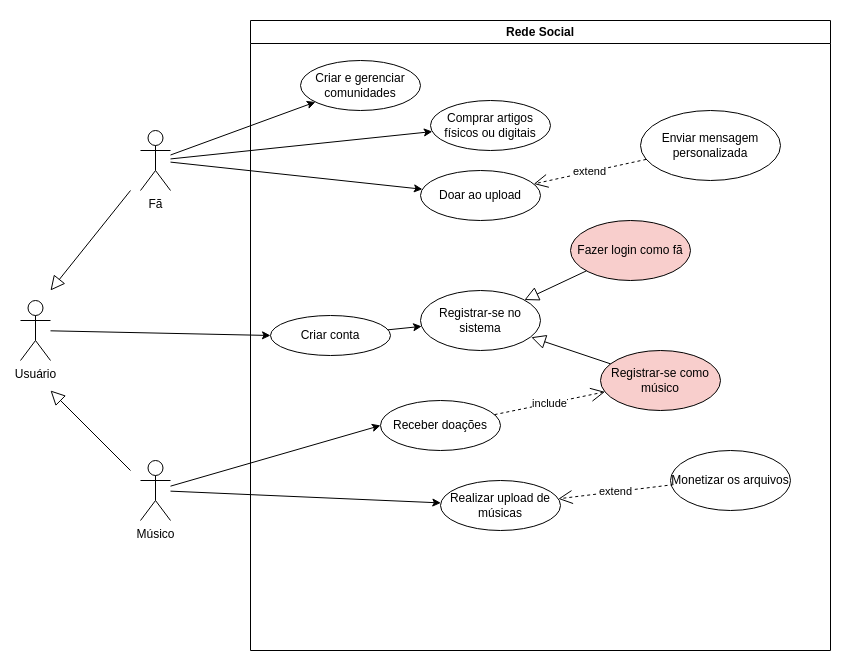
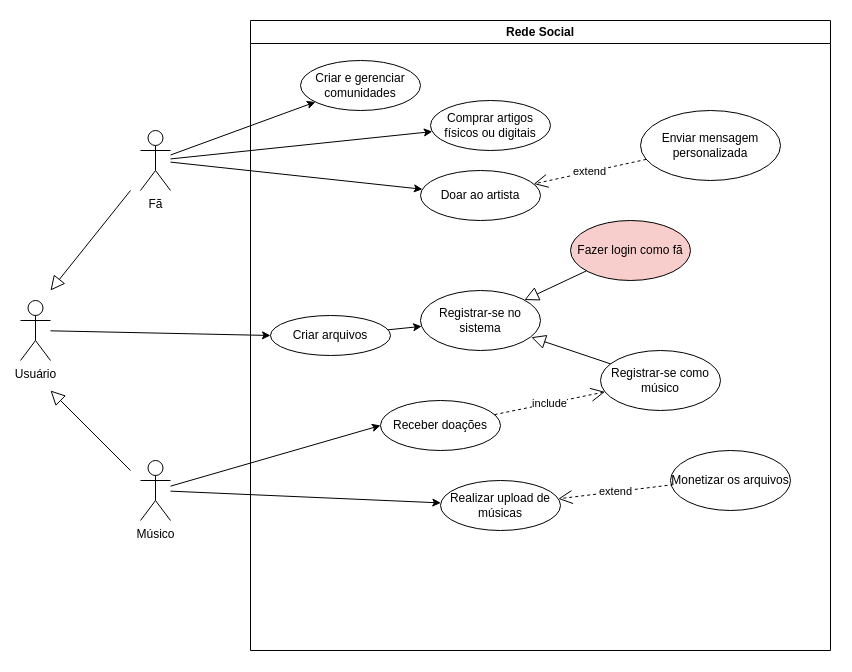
node "Doar ao upload": label "Doar ao upload" -> "Doar ao artista"
node "Criar conta": label "Criar conta" -> "Criar arquivos"
node "Registrar-se como músico": fillcolor #f8cecc -> #ffffff
